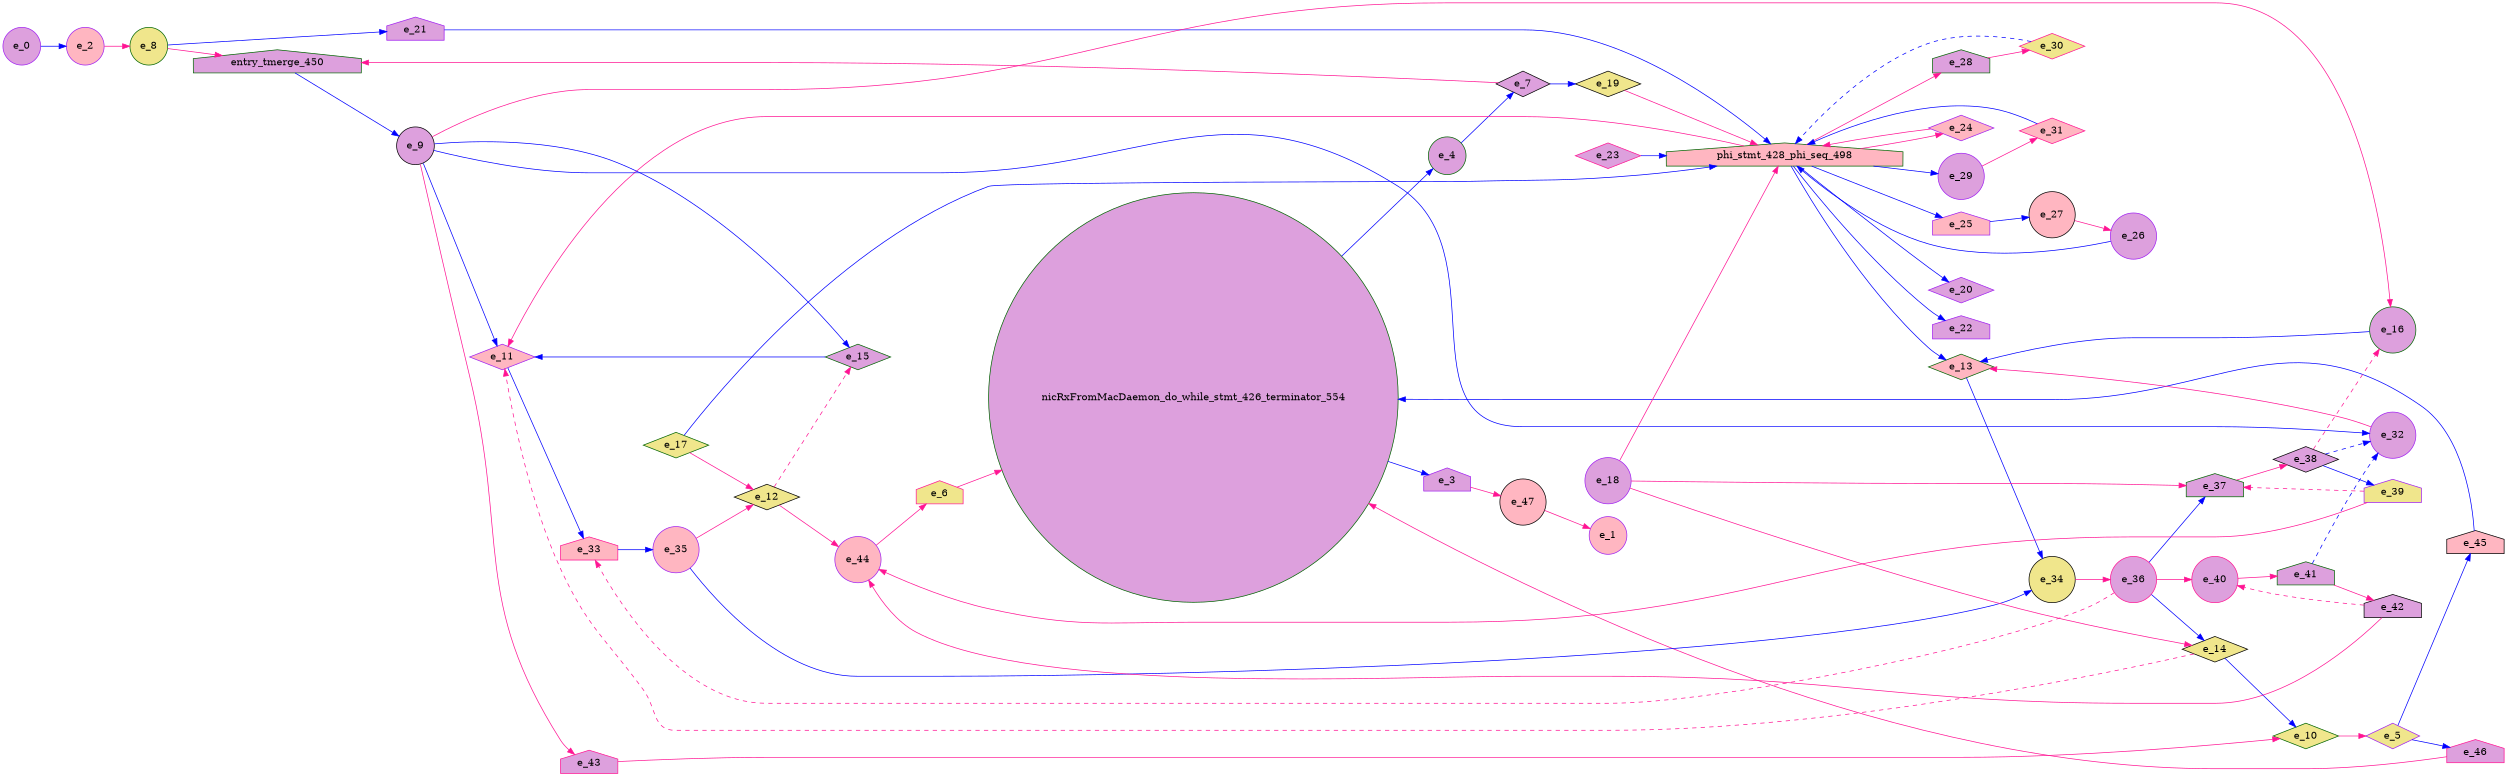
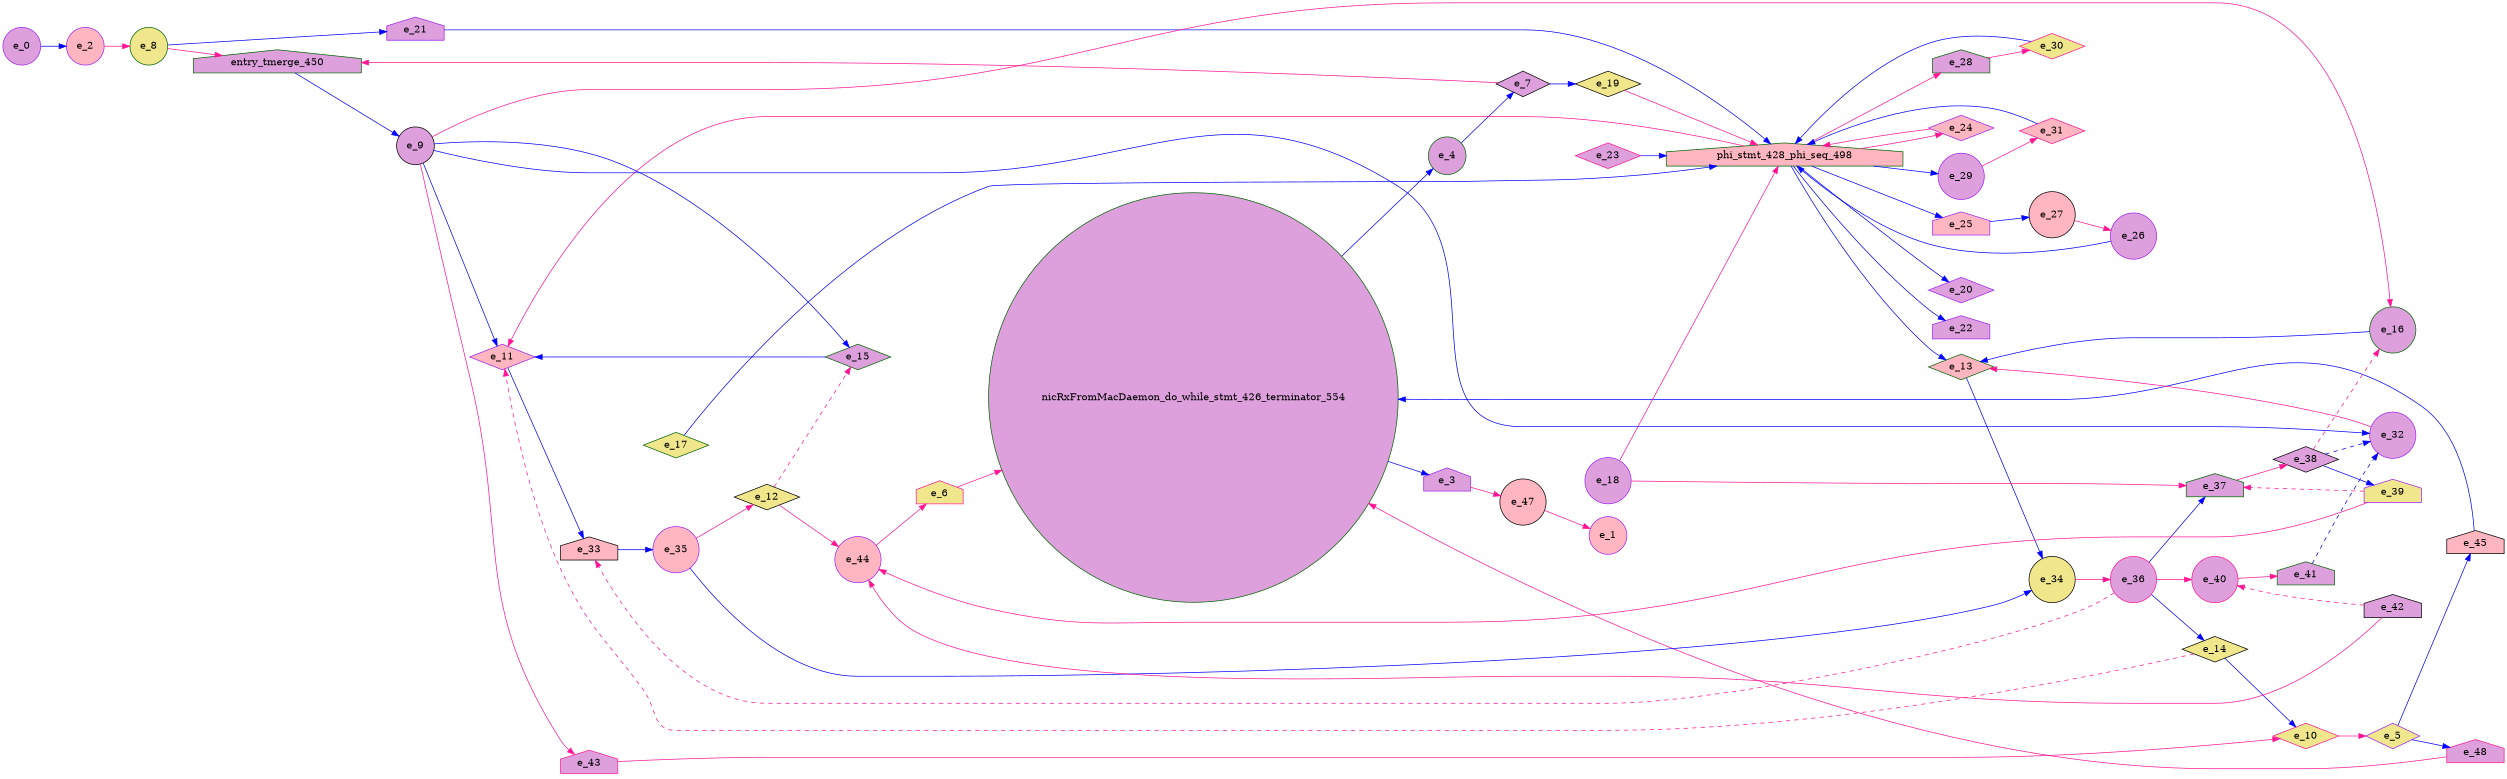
edge "e_30" -> "phi_stmt_428_phi_seq_498": style dashed -> solid
edge "e_17" -> "e_12": removed
node "e_33": color deeppink -> black
edge "e_18" -> "e_14": removed
edge "e_41" -> "e_42": removed
node "e_10": color darkgreen -> deeppink
node "e_46": label "e_46" -> "e_48"
